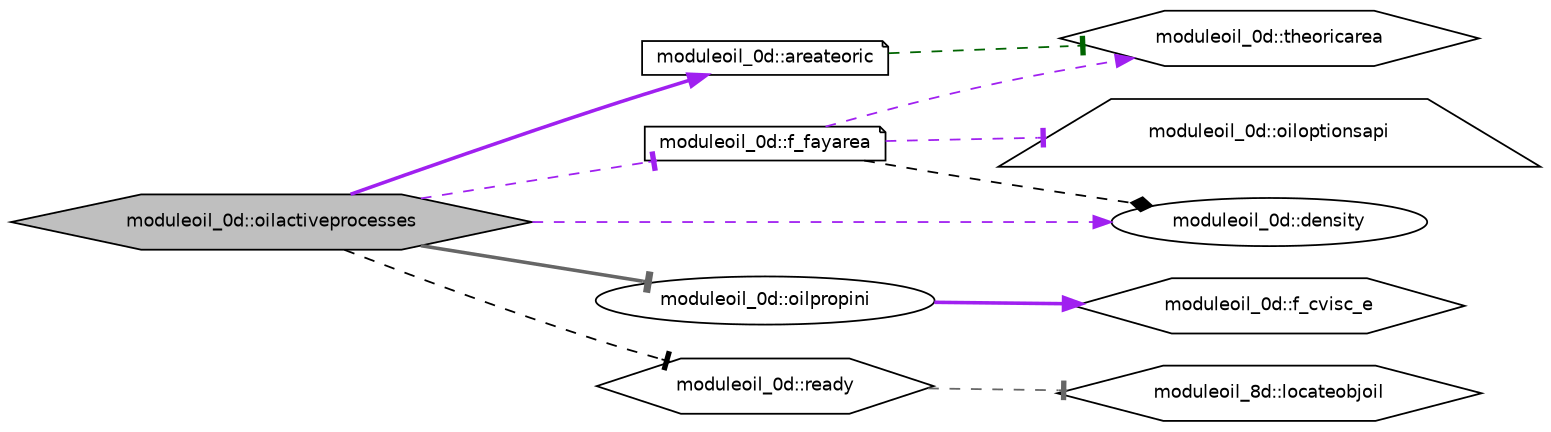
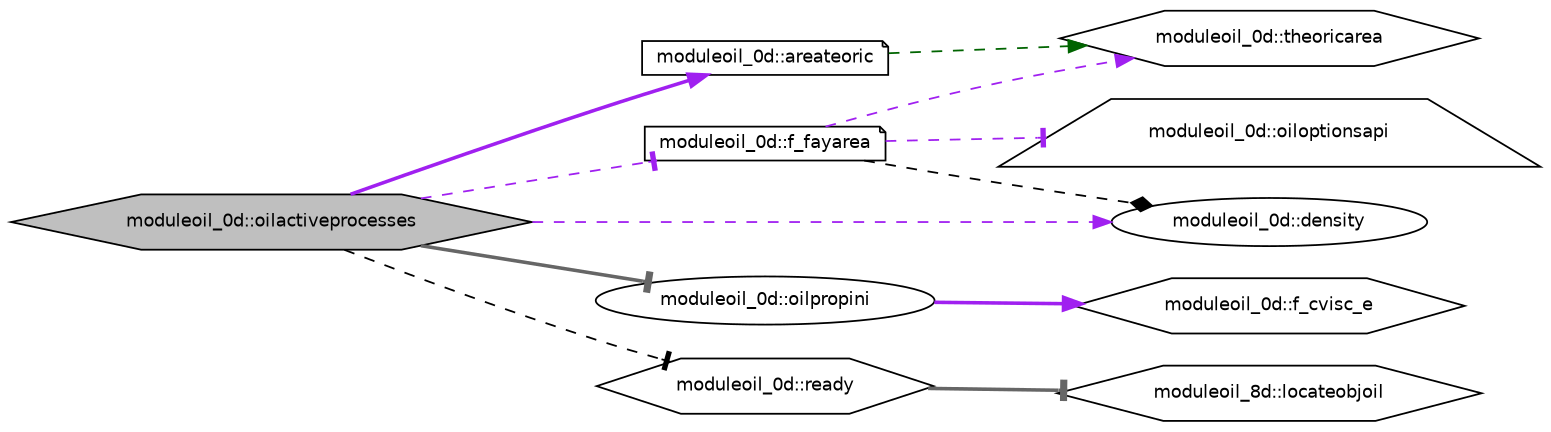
edge "moduleoil_0d::areateoric" -> "moduleoil_0d::theoricarea": arrowhead tee -> normal
edge "moduleoil_0d::ready" -> "moduleoil_8d::locateobjoil": style dashed -> bold
